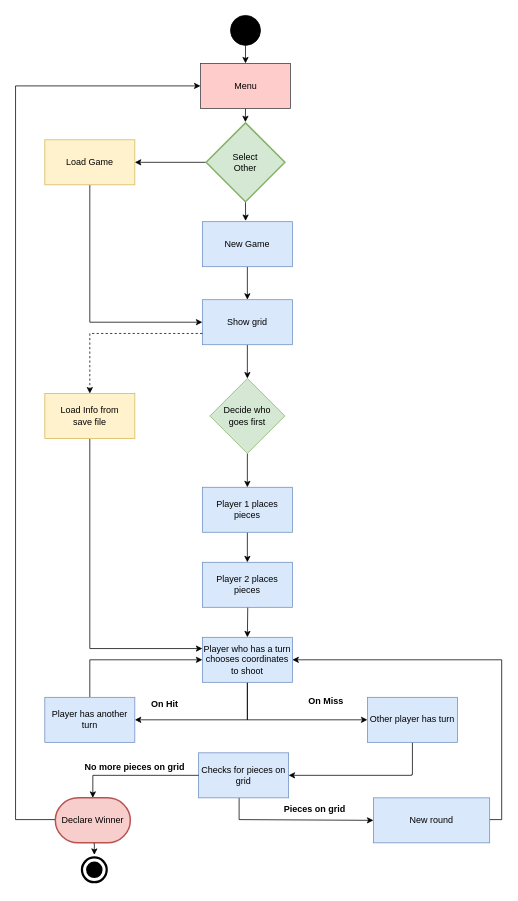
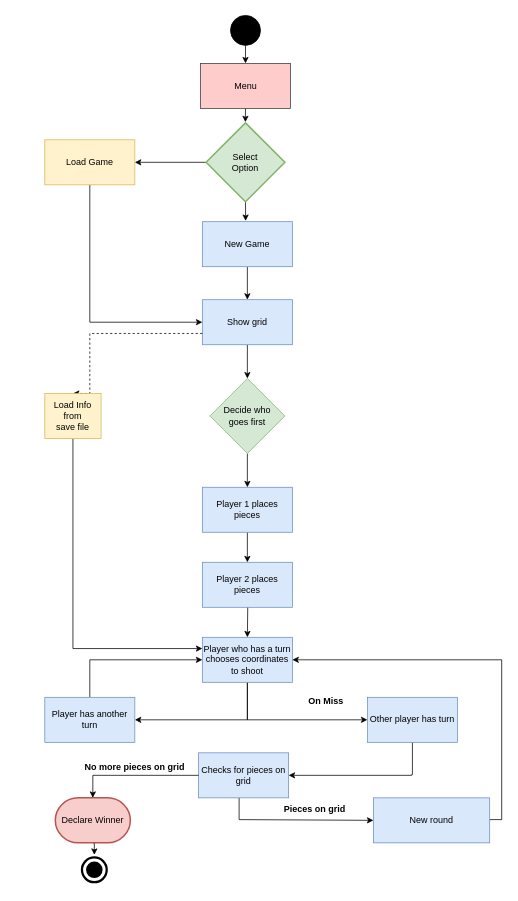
node "Select Other": label "Select Other" -> "Select Option"
node "Load Info from save file": size 90x45 -> 56x45
edge "Declare Winner" -> "Menu": removed
node "On Hit": removed
